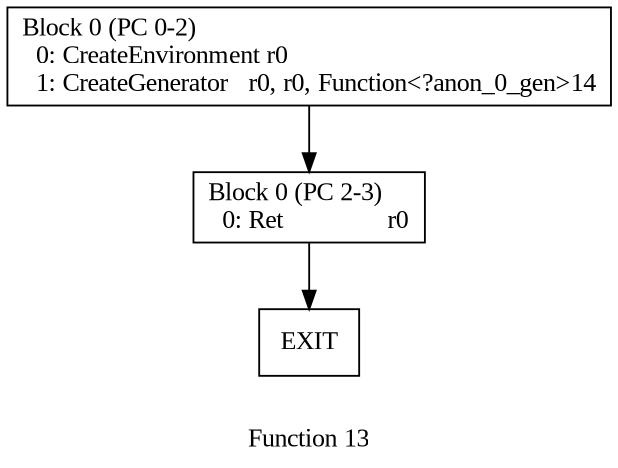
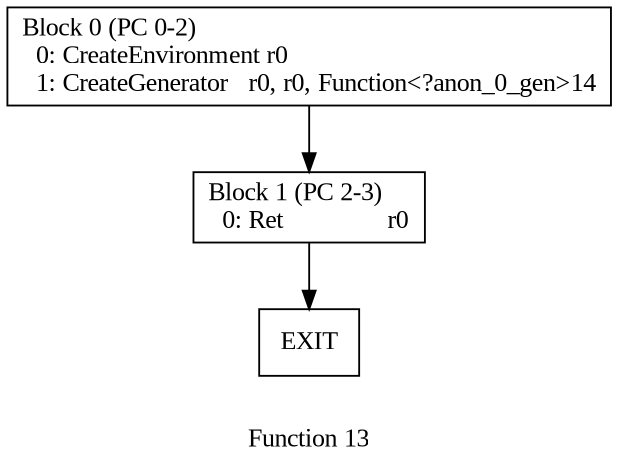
node "Block 0 (PC 2-3) 0: Ret               r0": label "Block 0 (PC 2-3) 0: Ret               r0" -> "Block 1 (PC 2-3) 0: Ret               r0"
